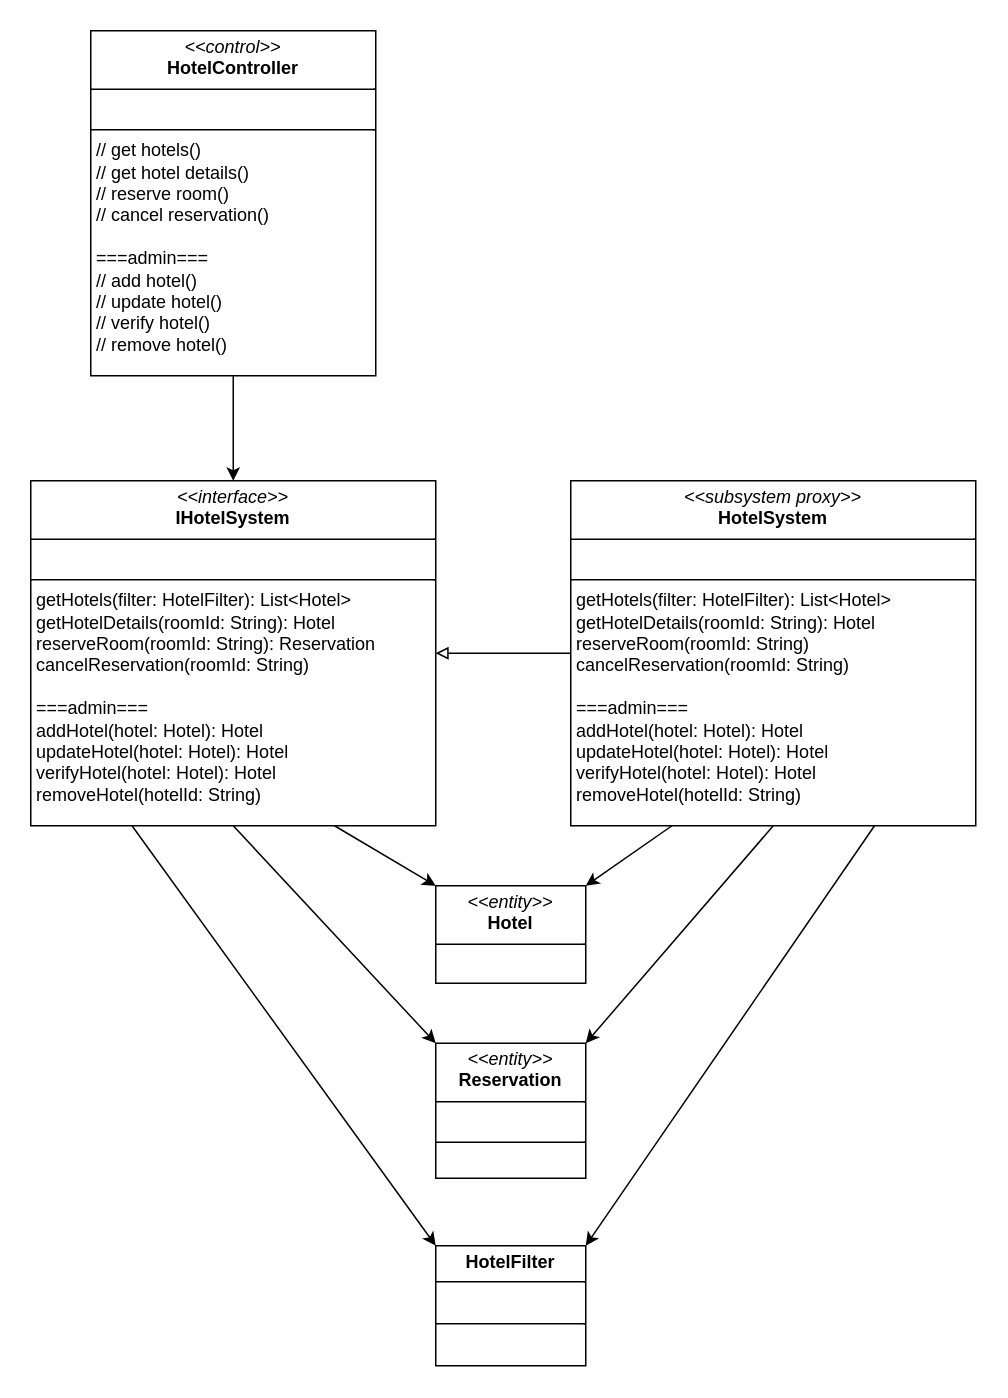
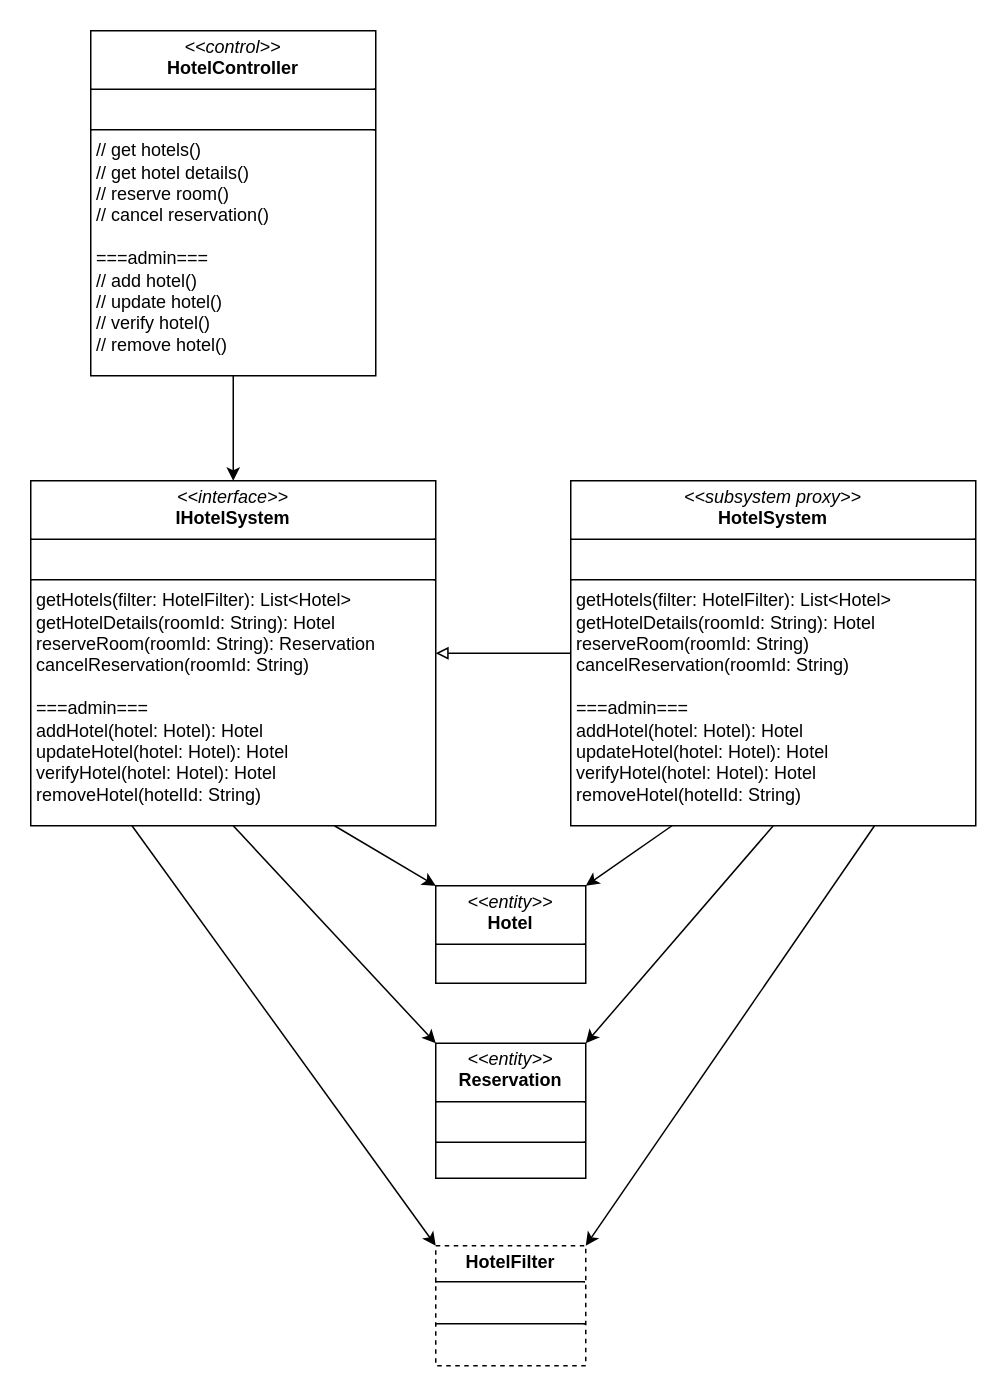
node "HotelFilter": style solid -> dashed
